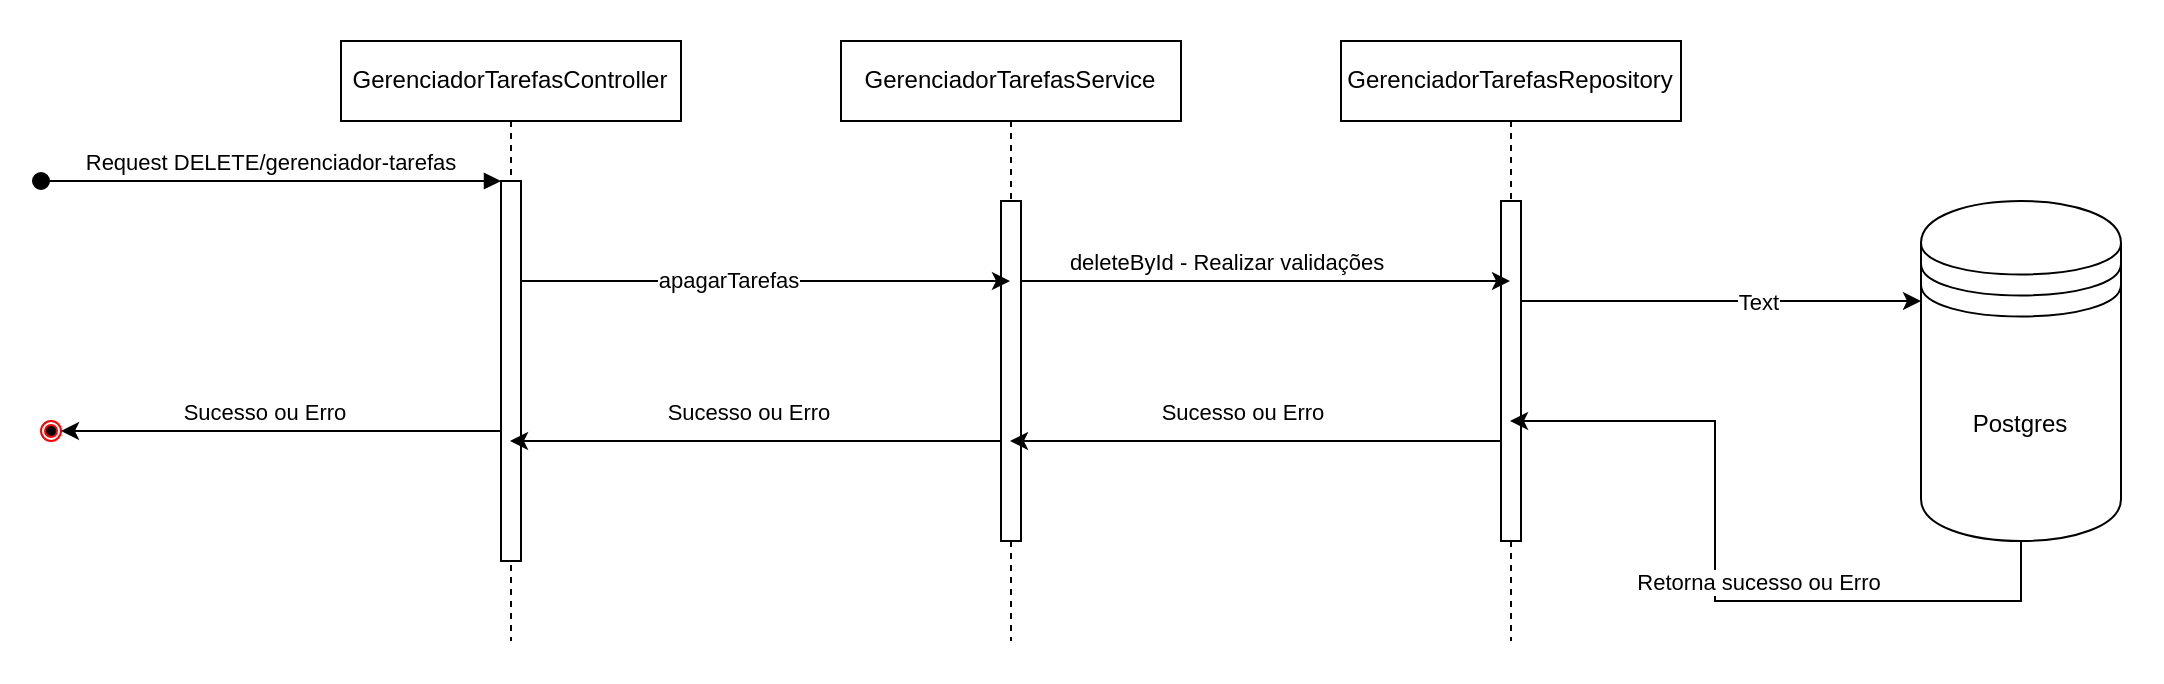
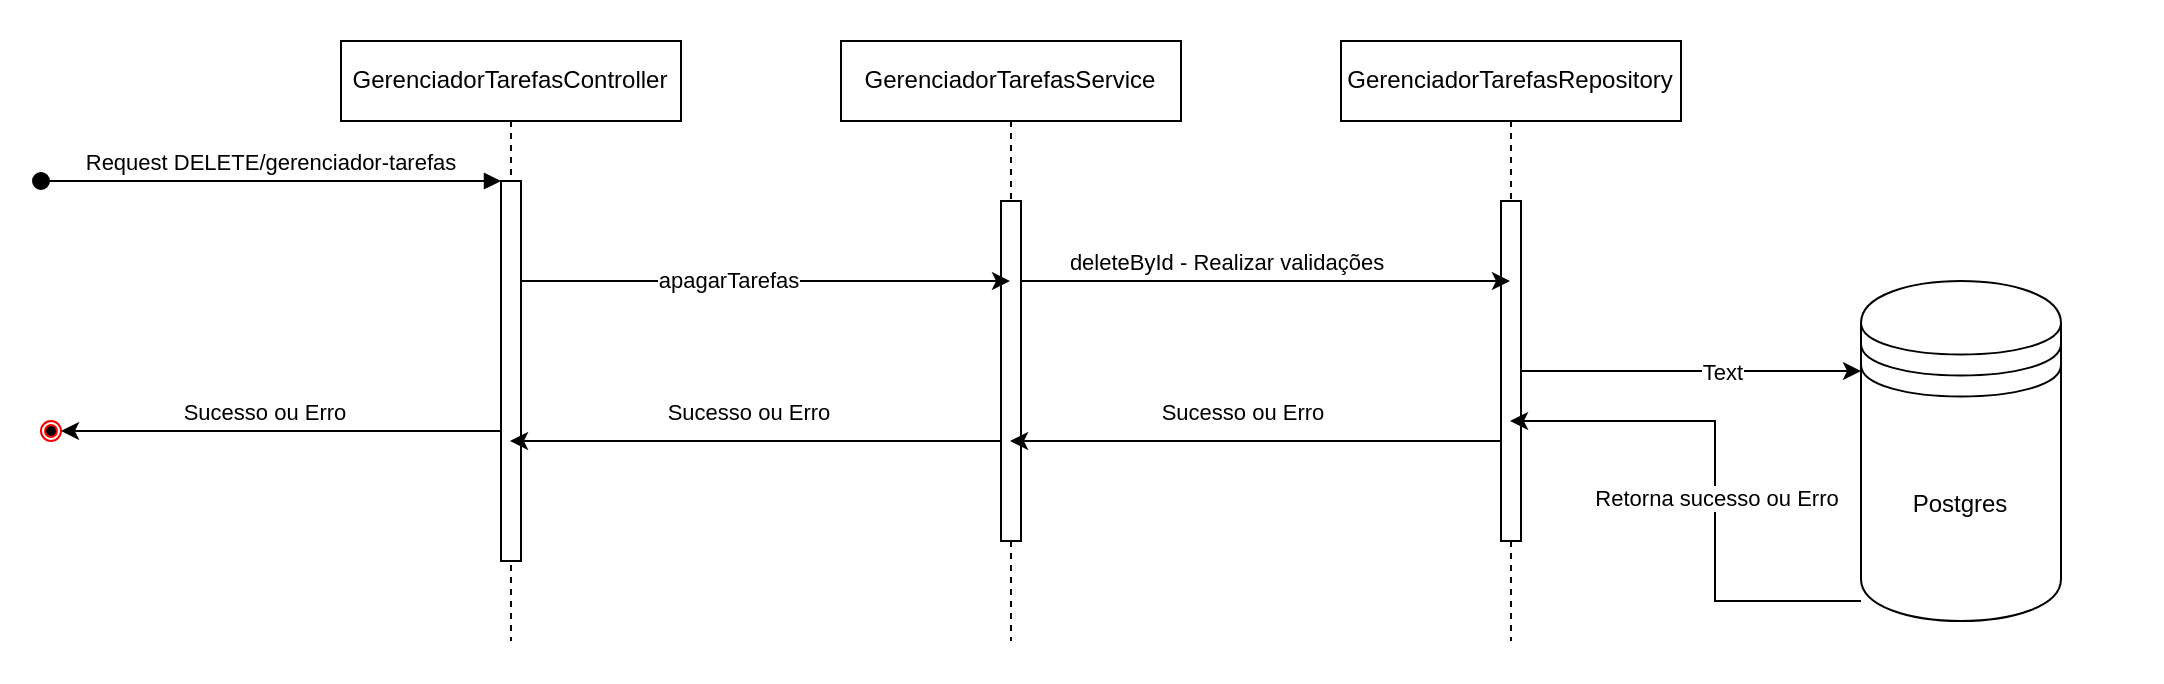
node "Postgres": moved (2021, 371) -> (1961, 451)
